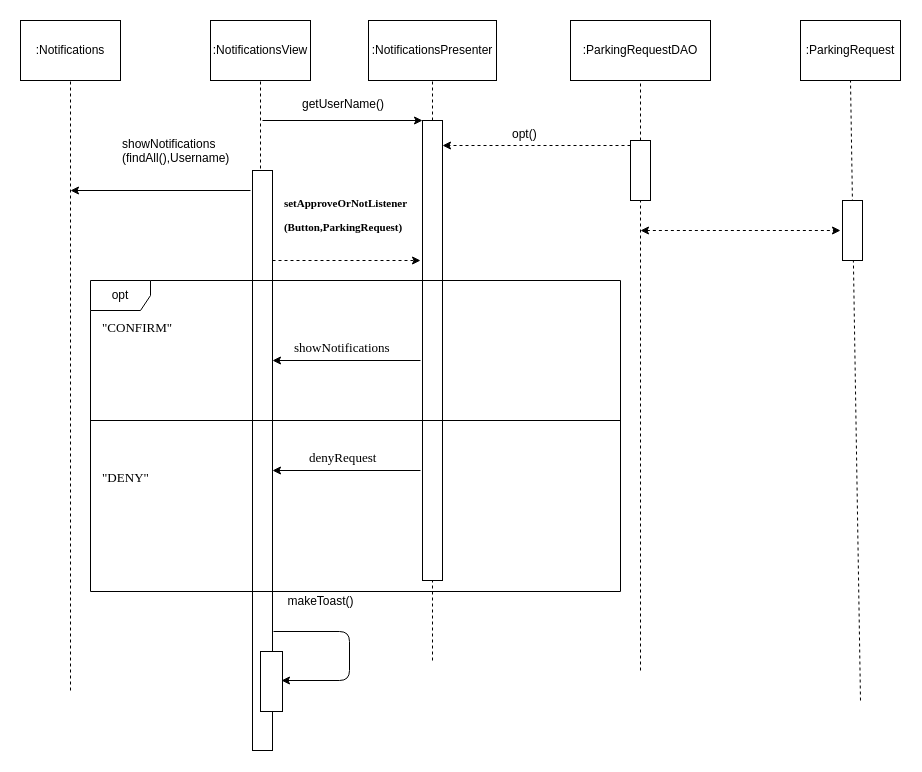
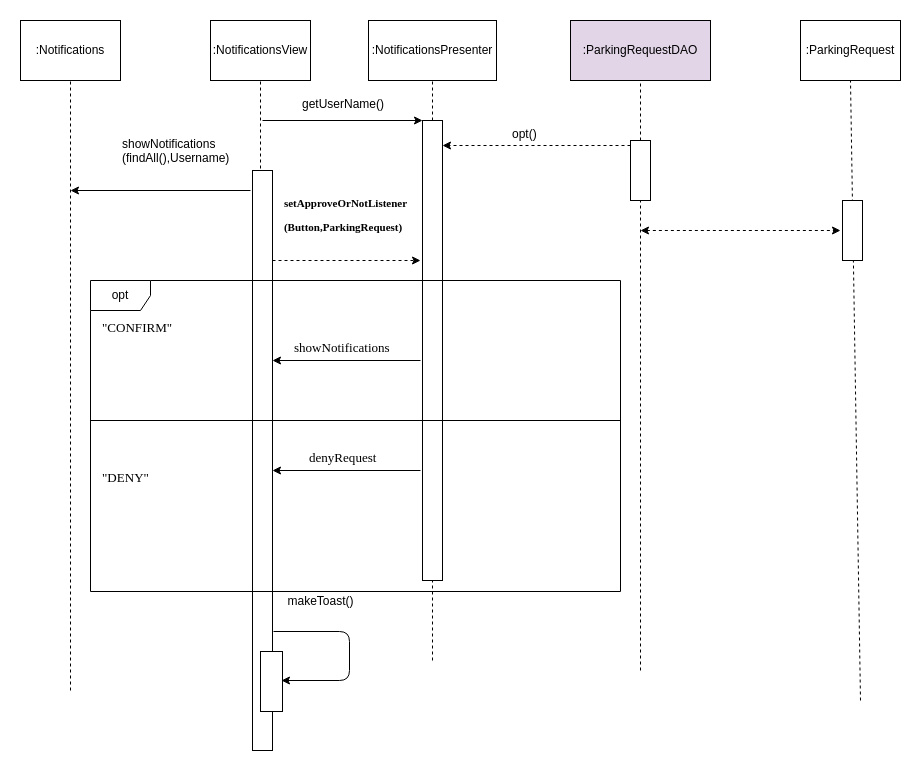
node ":ParkingRequestDAO": fillcolor #ffffff -> #e1d5e7
